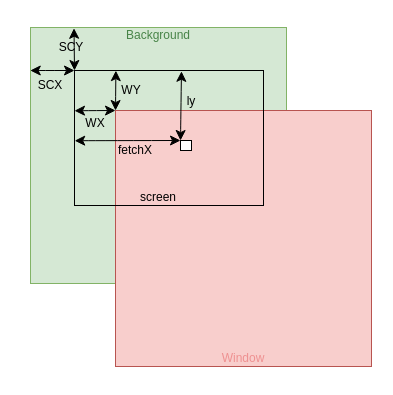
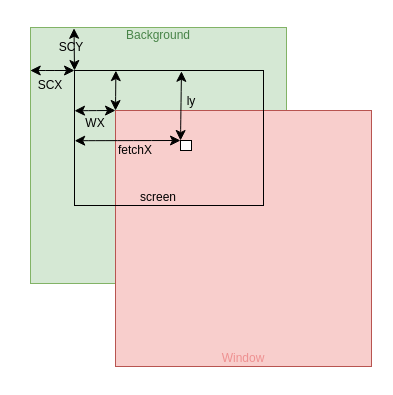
node "WY": removed
